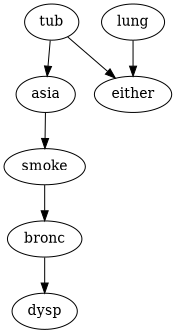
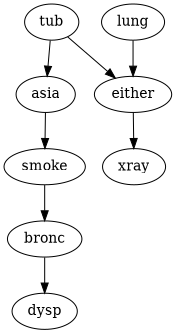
node "xray": added
